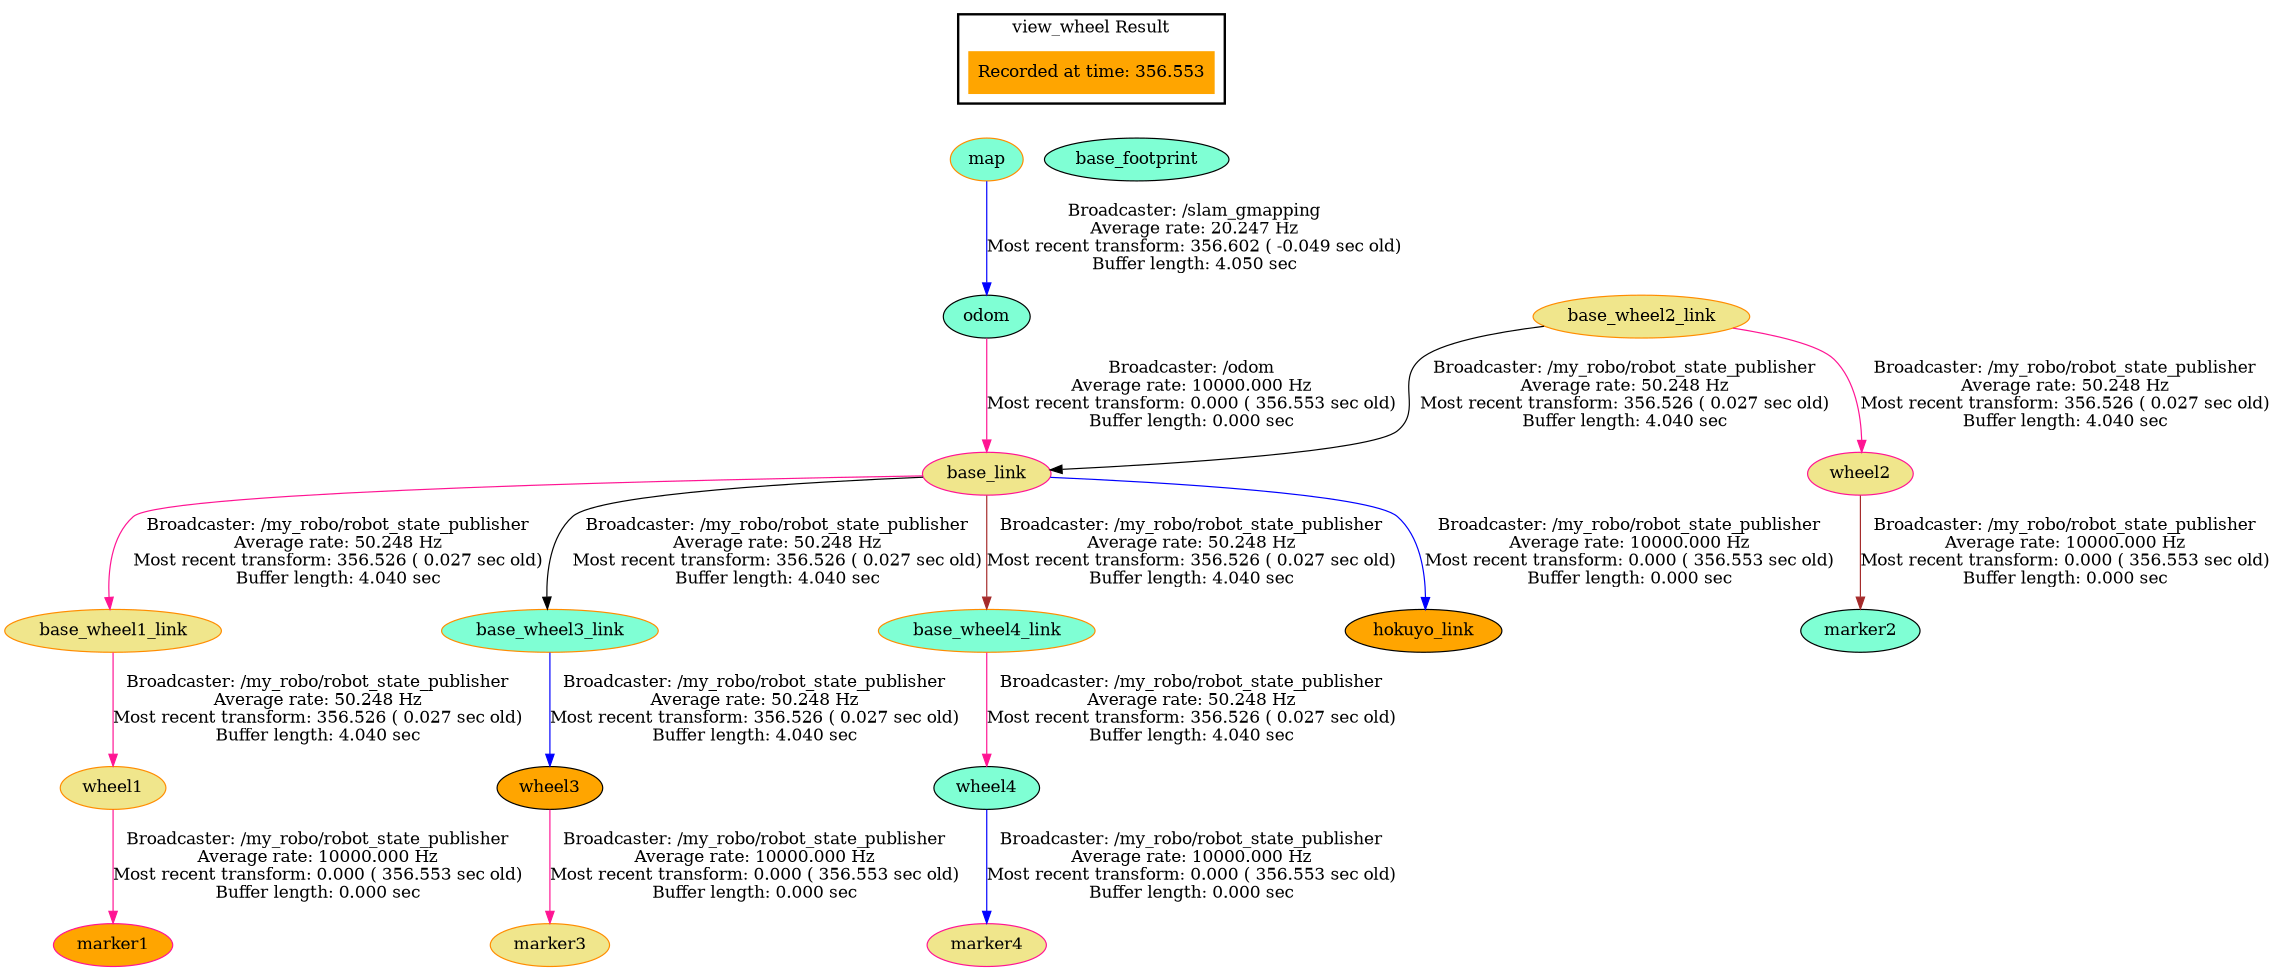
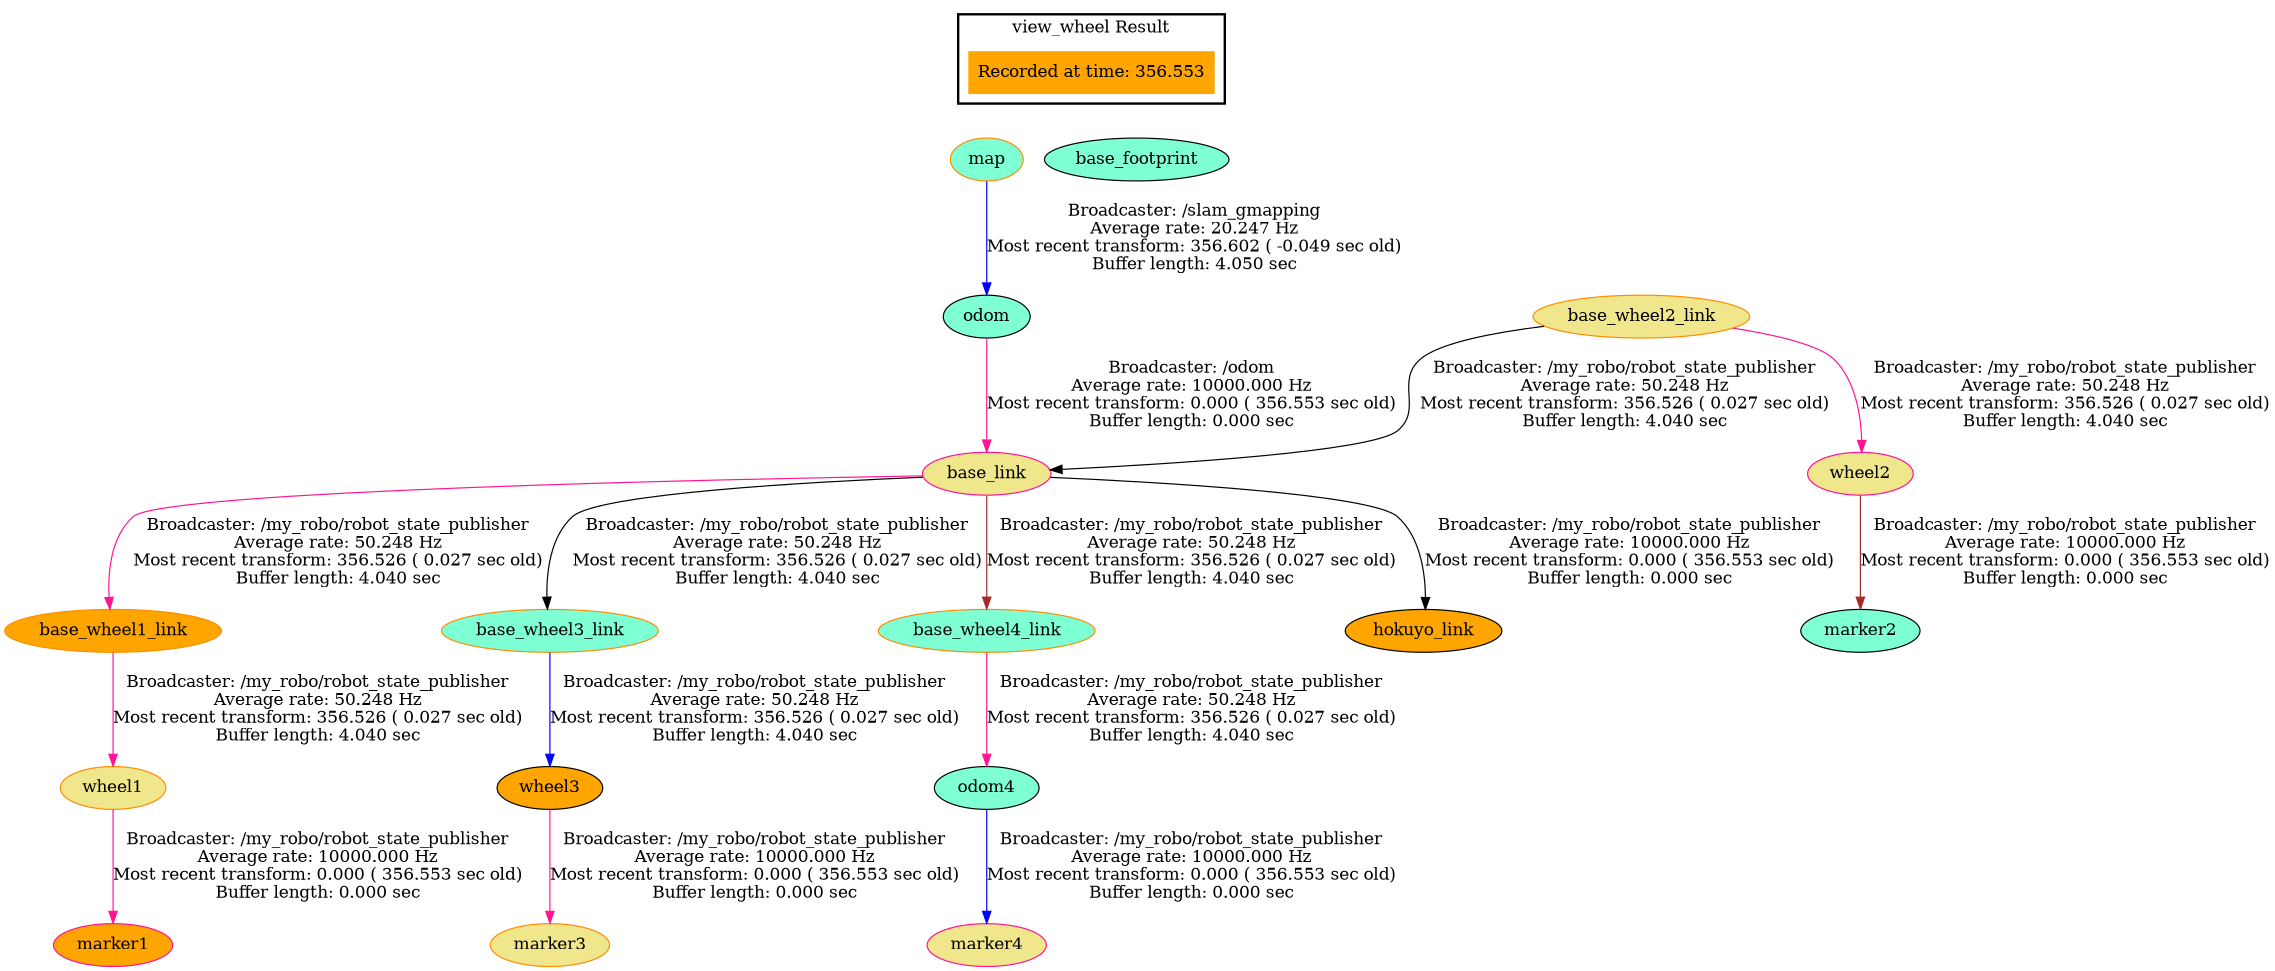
edge "base_link" -> "hokuyo_link": color blue -> black
node "base_wheel1_link": fillcolor khaki -> orange
node "wheel4": label "wheel4" -> "odom4"
